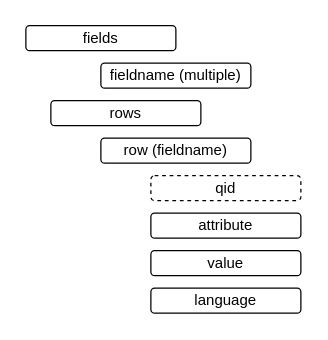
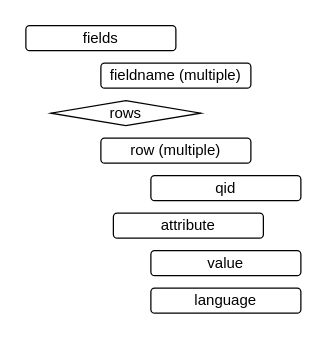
node "rows": shape rounded rectangle -> diamond
node "row (fieldname)": label "row (fieldname)" -> "row (multiple)"
node "qid": style dashed -> solid
node "attribute": moved (226, 226) -> (188, 226)
